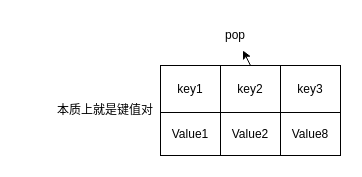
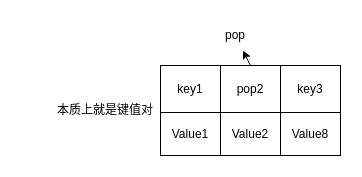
node "key2": label "key2" -> "pop2"
